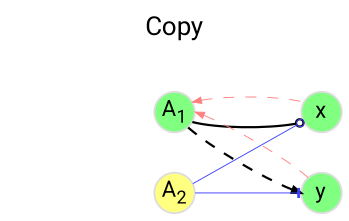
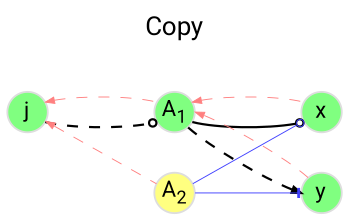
node "j": added
